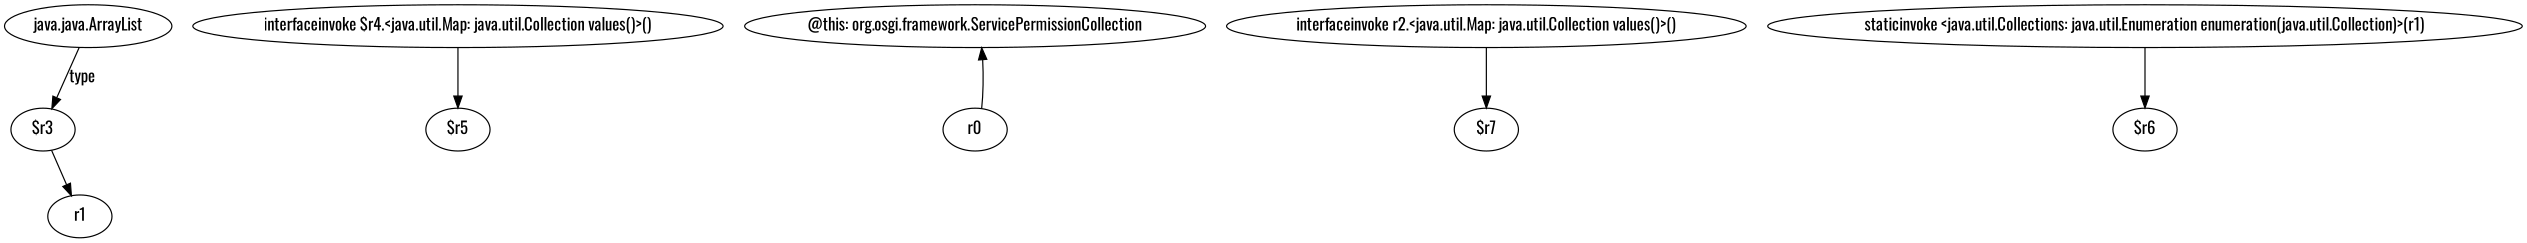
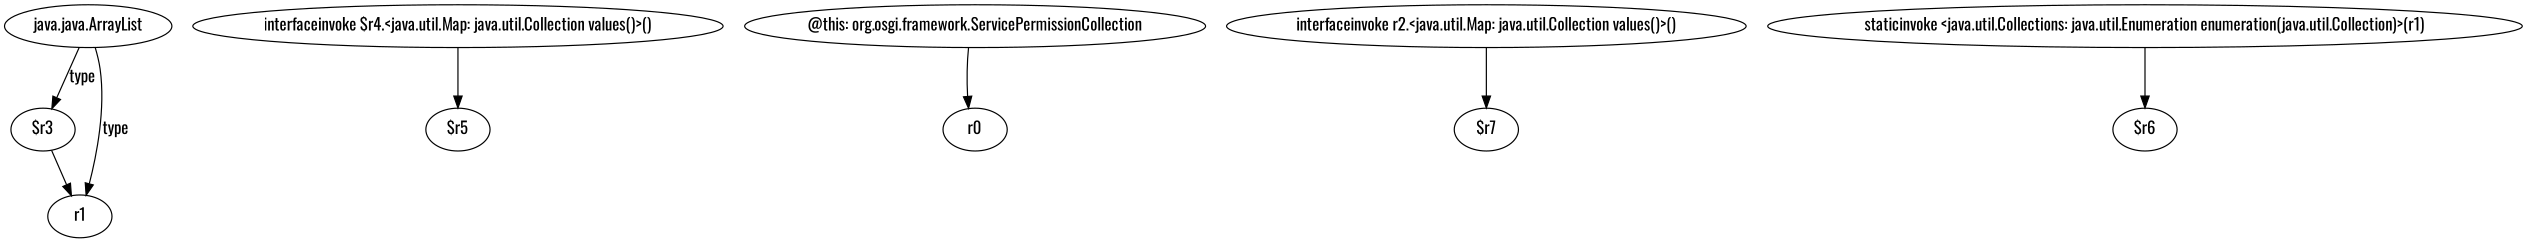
edge "r0" -> "@this: org.osgi.framework.ServicePermissionCollection": reversed
edge "java.java.ArrayList" -> "r1": added, label "type"
